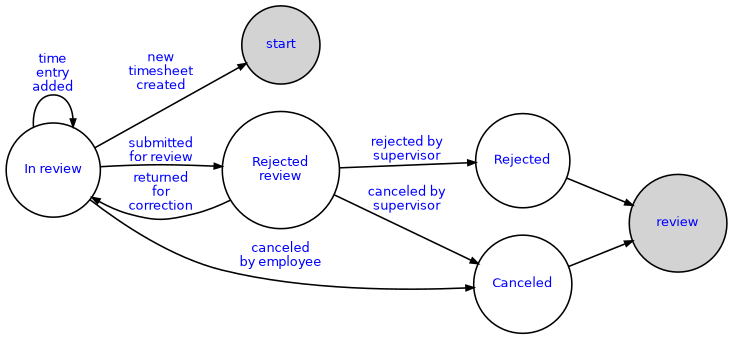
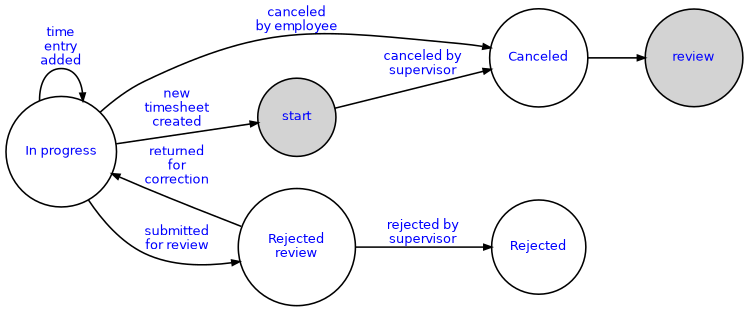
node "In review": label "In review" -> "In progress"
edge "Rejected" -> "review": removed
edge "Rejected review" -> "Canceled": now "start" -> "Canceled"
